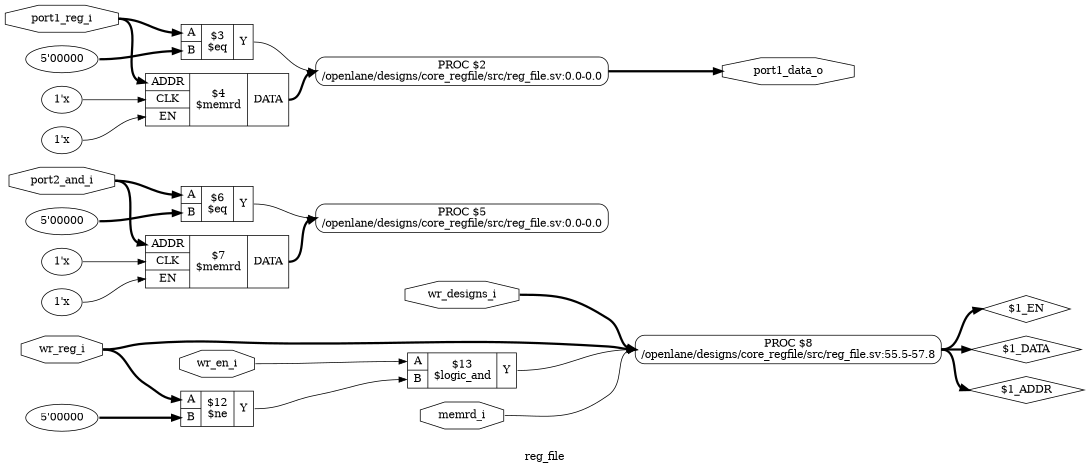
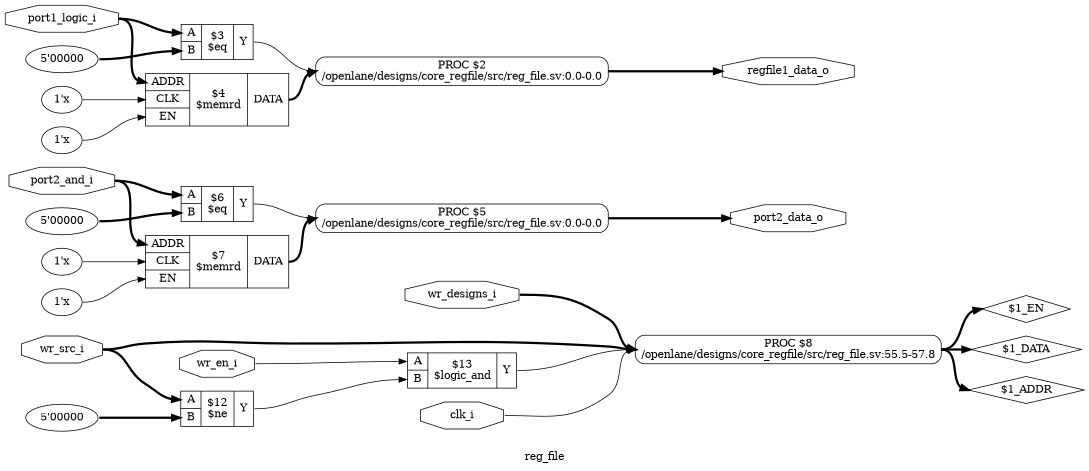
node "port1_reg_i": label "port1_reg_i" -> "port1_logic_i"
node "port1_data_o": label "port1_data_o" -> "regfile1_data_o"
node "port2_data_o": added
node "wr_reg_i": label "wr_reg_i" -> "wr_src_i"
node "memrd_i": label "memrd_i" -> "clk_i"
